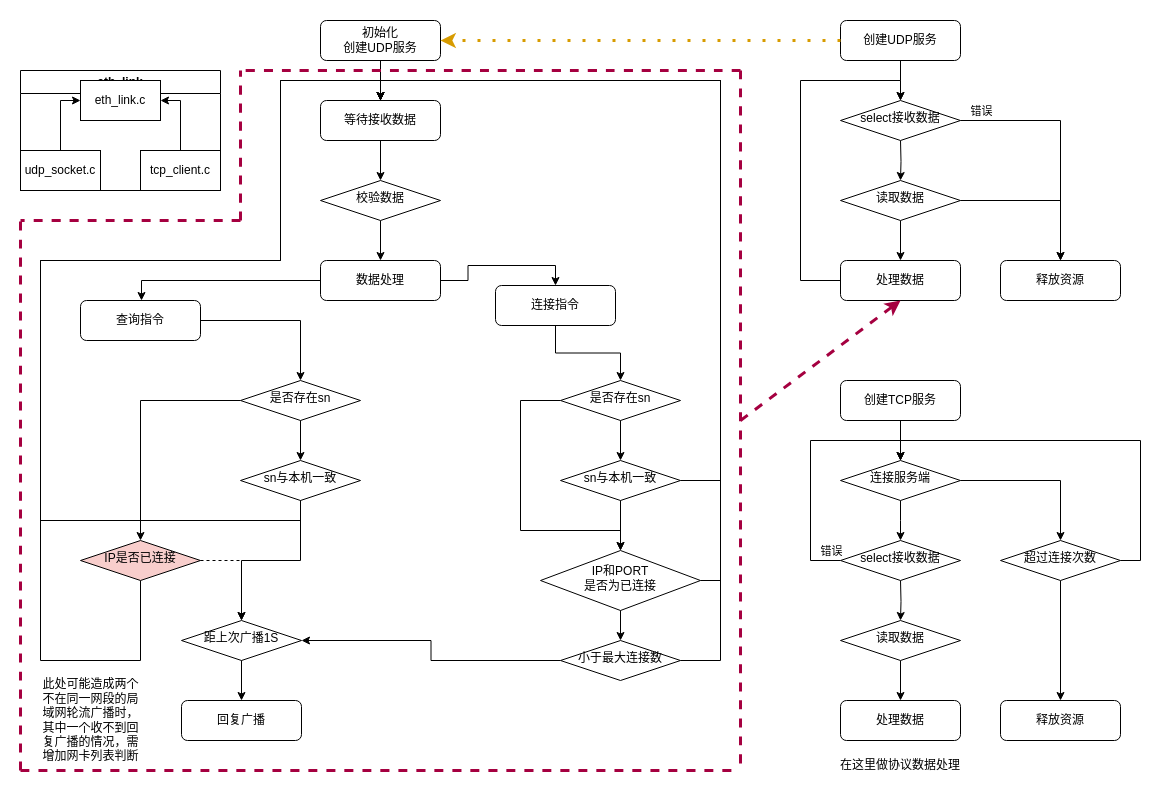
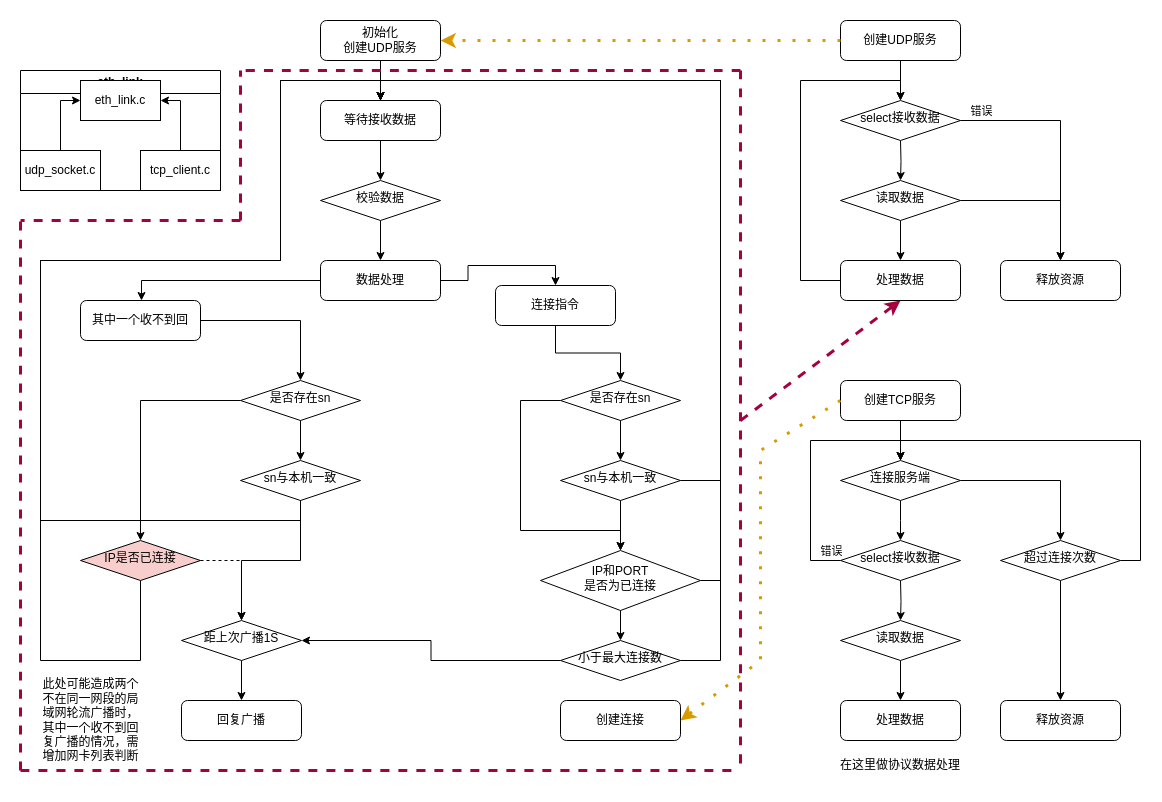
node "查询指令": label "查询指令" -> "其中一个收不到回"
edge "创建TCP服务" -> "创建连接": added
node "创建连接": added
